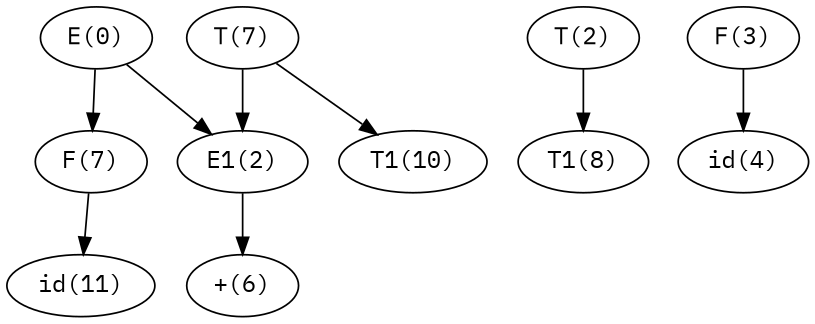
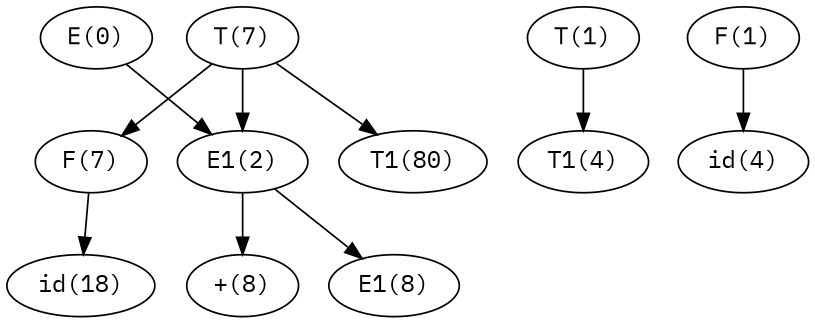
node "T(2)": label "T(2)" -> "T(1)"
node "F(3)": label "F(3)" -> "F(1)"
edge "E(0)" -> "F(7)": now "T(7)" -> "F(7)"
node "T1(10)": label "T1(10)" -> "T1(80)"
node "T1(8)": label "T1(8)" -> "T1(4)"
node "id(11)": label "id(11)" -> "id(18)"
node "+(6)": label "+(6)" -> "+(8)"
node "E1(8)": added
